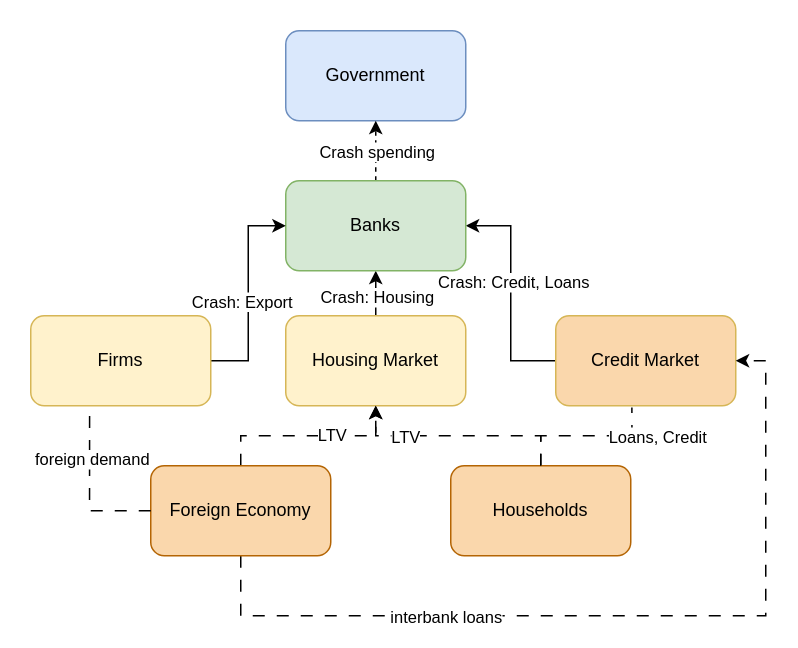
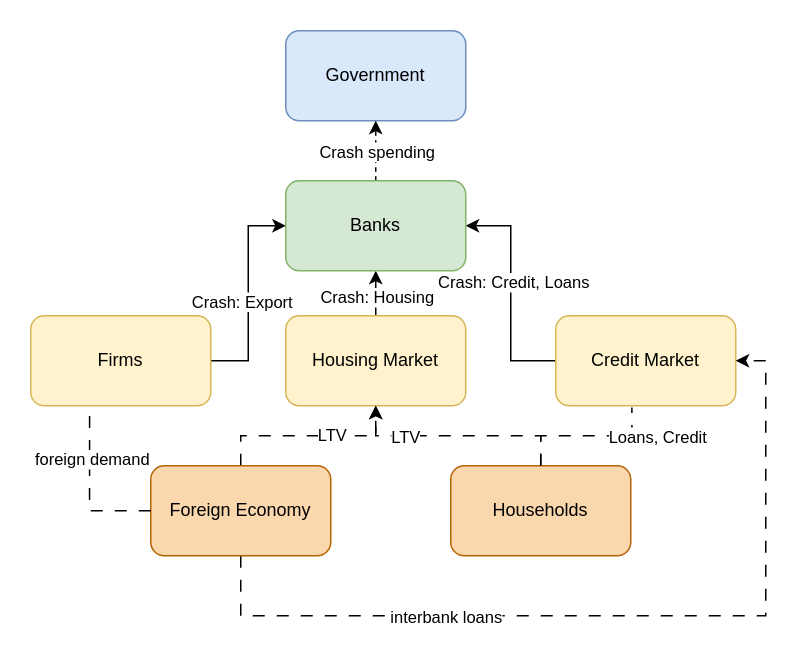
node "Credit Market": fillcolor #fad7ac -> #fff2cc
